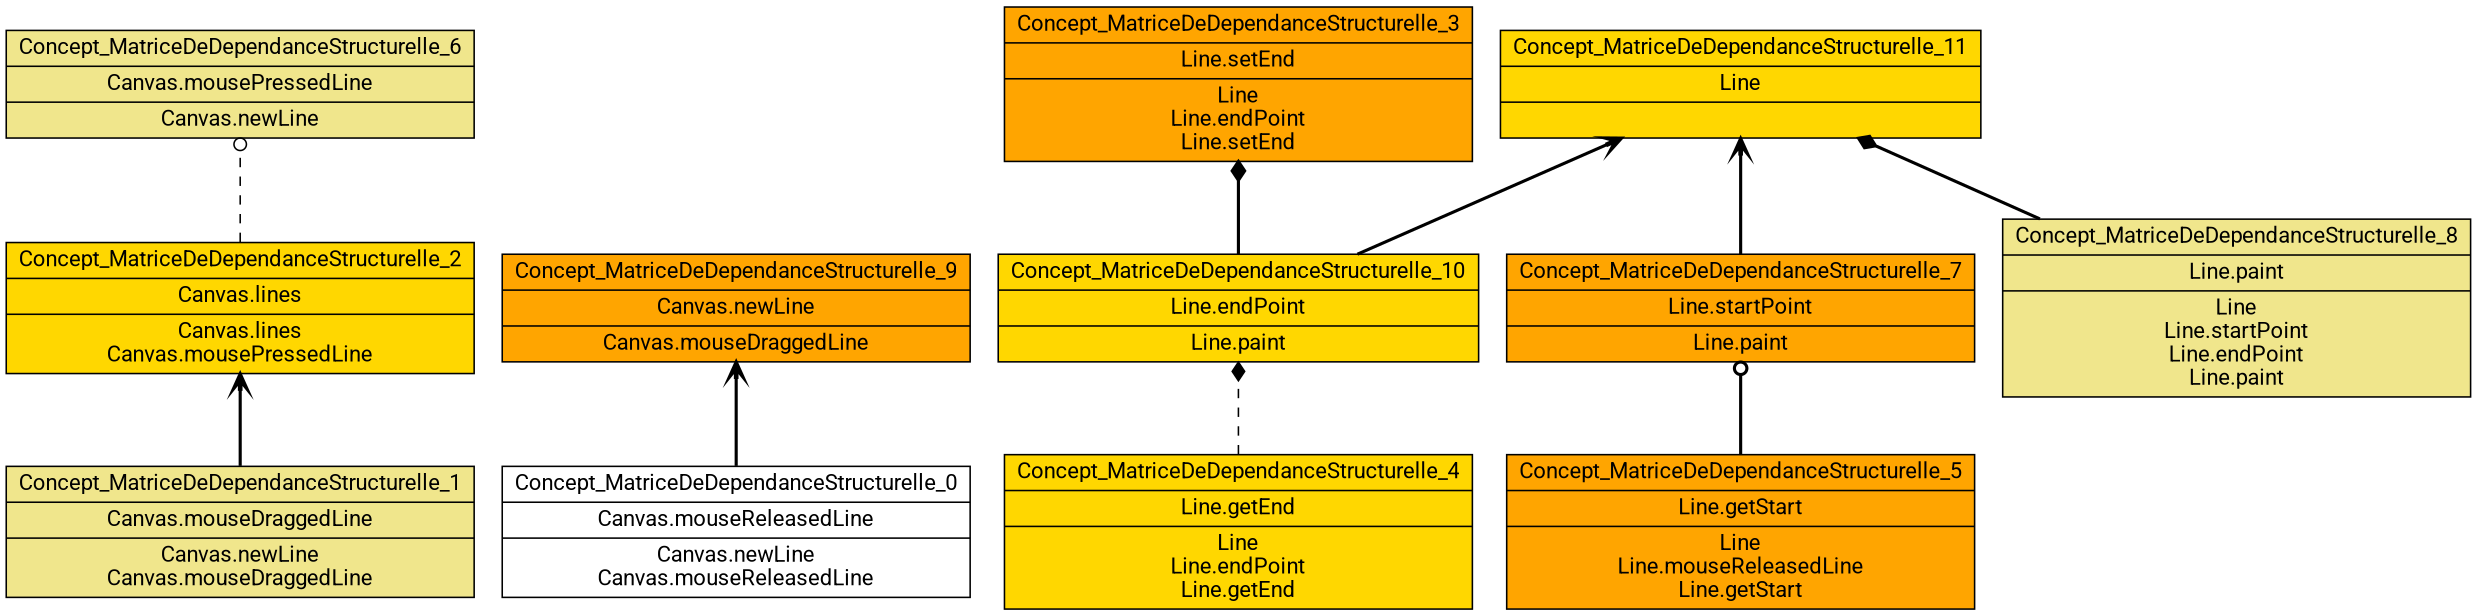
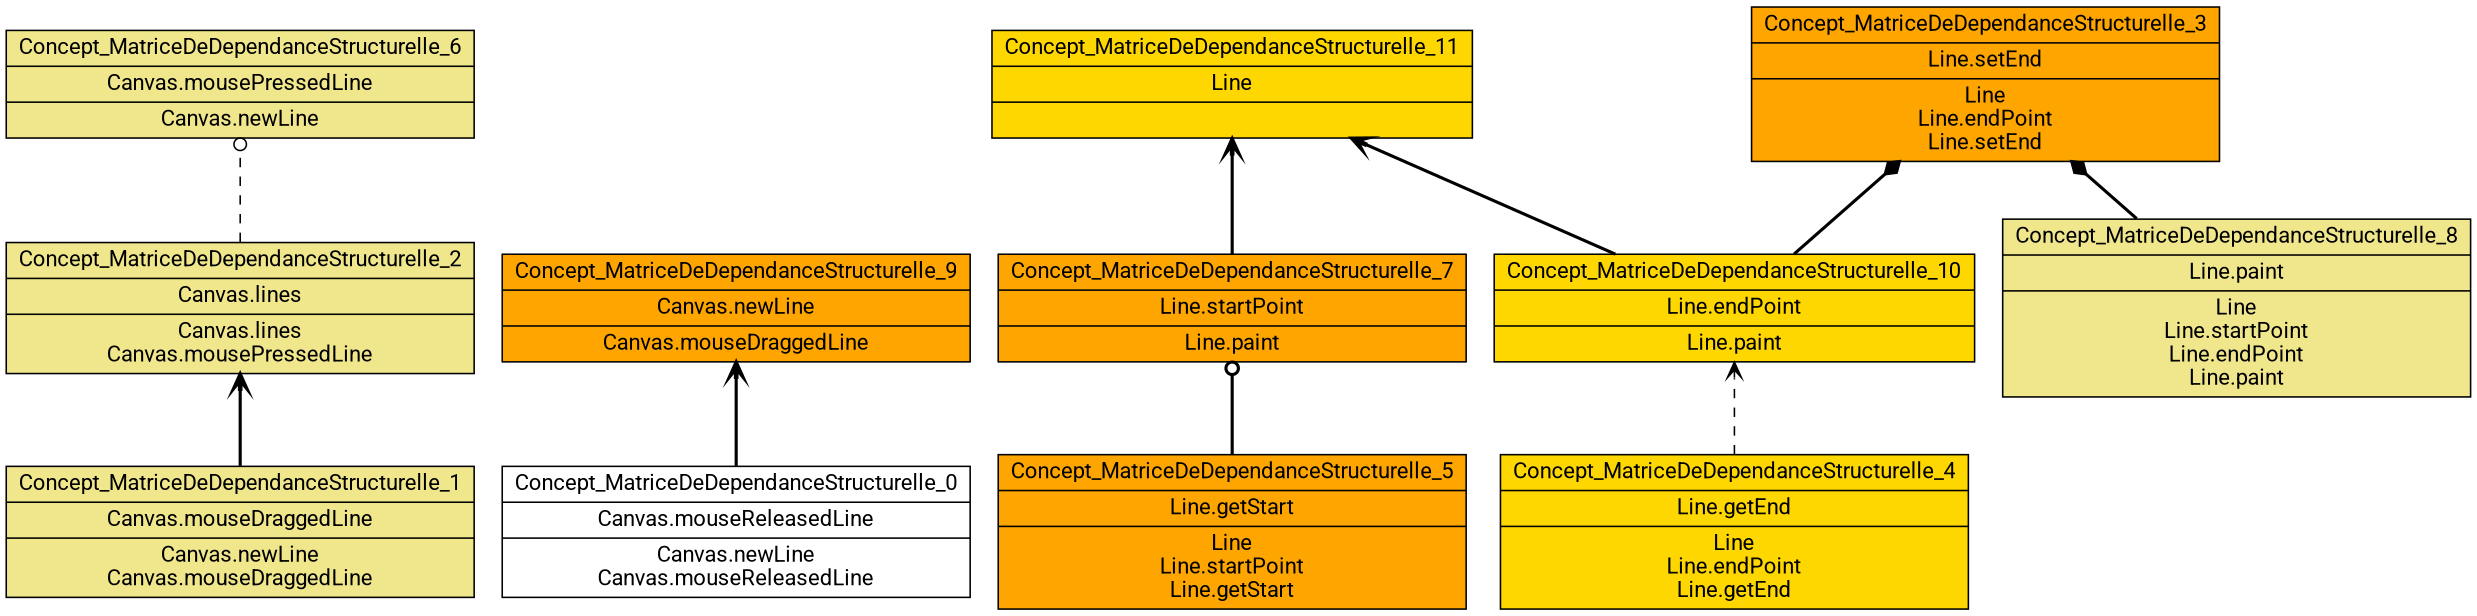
edge "Concept_MatriceDeDependanceStructurelle_8" -> "Concept_MatriceDeDependanceStructurelle_11": now "Concept_MatriceDeDependanceStructurelle_8" -> "Concept_MatriceDeDependanceStructurelle_3"
node "Concept_MatriceDeDependanceStructurelle_2": fillcolor gold -> khaki
edge "Concept_MatriceDeDependanceStructurelle_4" -> "Concept_MatriceDeDependanceStructurelle_10": arrowhead diamond -> vee
node "Concept_MatriceDeDependanceStructurelle_5": text "Line.mouseReleasedLine" -> "Line.startPoint"
